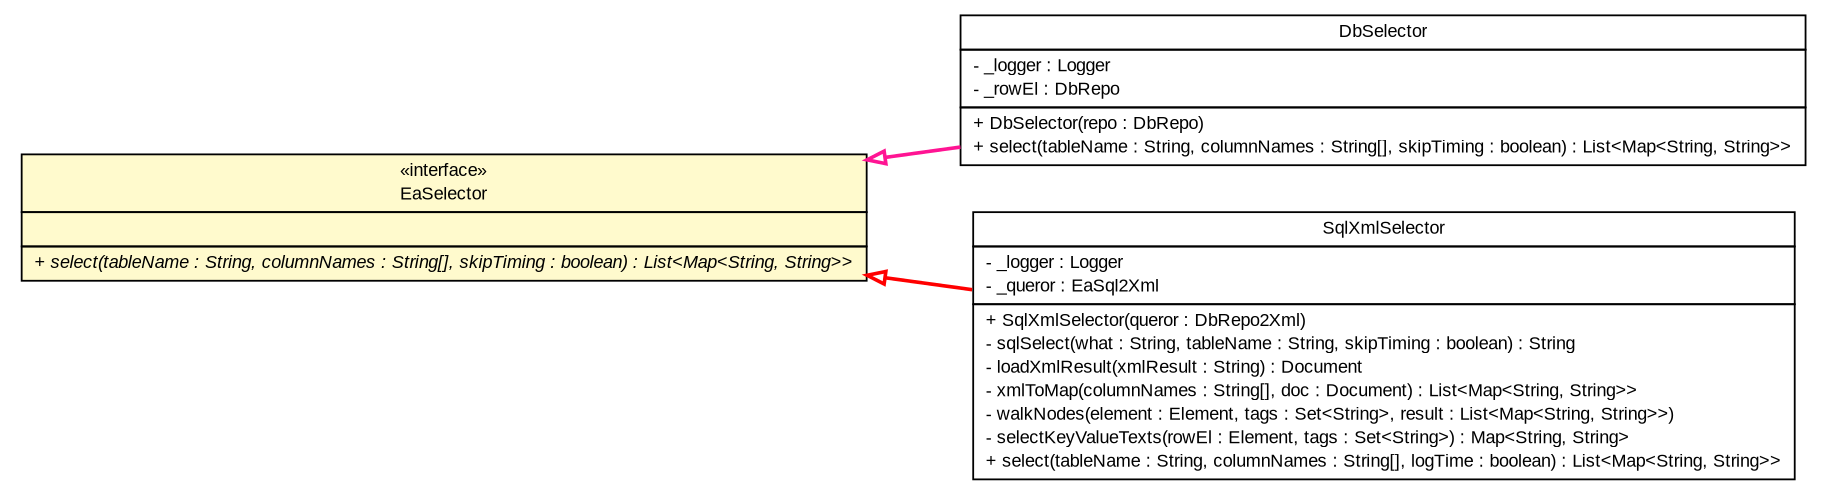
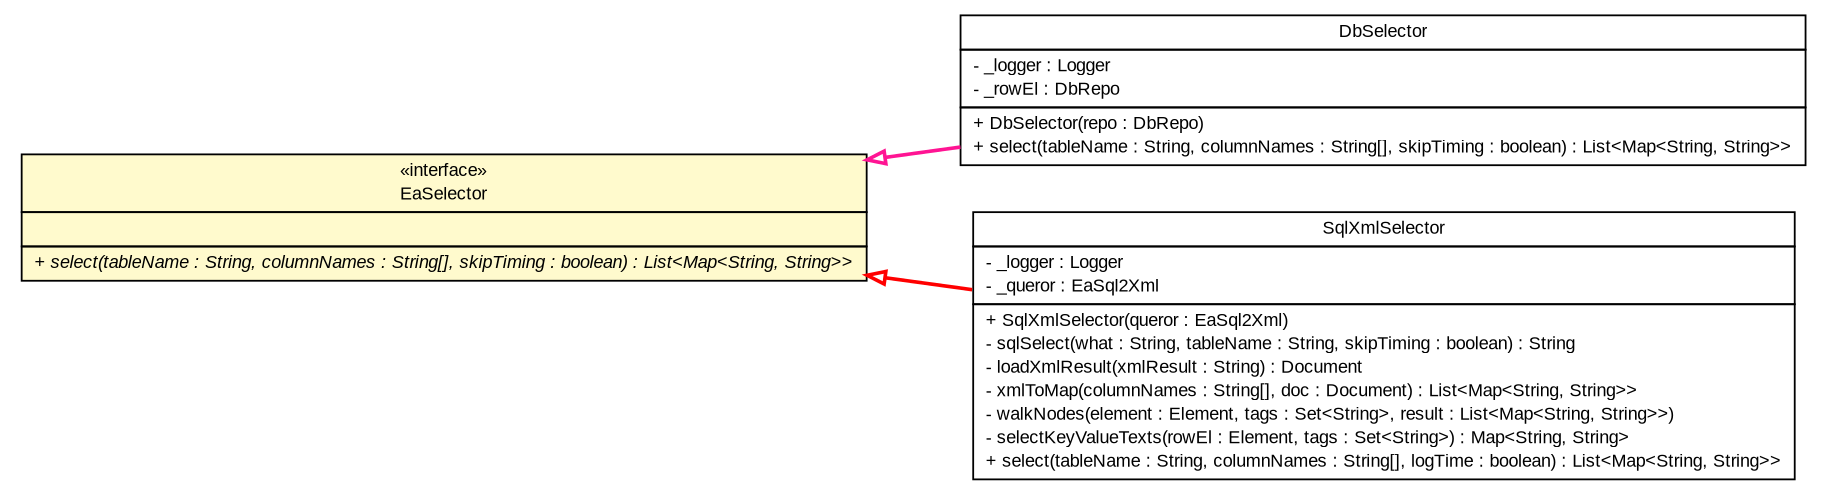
node "SqlXmlSelector": text "+ SqlXmlSelector(queror : DbRepo2Xml)" -> "+ SqlXmlSelector(queror : EaSql2Xml)"
